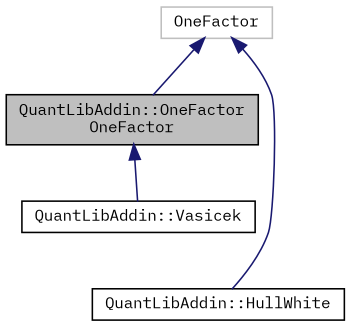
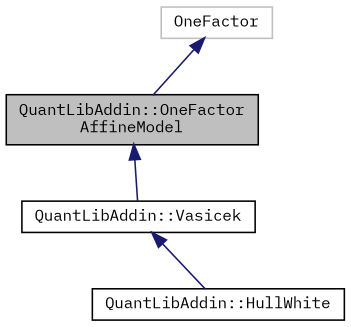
node "QuantLibAddin::OneFactor OneFactor": label "QuantLibAddin::OneFactor OneFactor" -> "QuantLibAddin::OneFactor AffineModel"
edge "QuantLibAddin::HullWhite" -> "OneFactor": now "QuantLibAddin::HullWhite" -> "QuantLibAddin::Vasicek"
